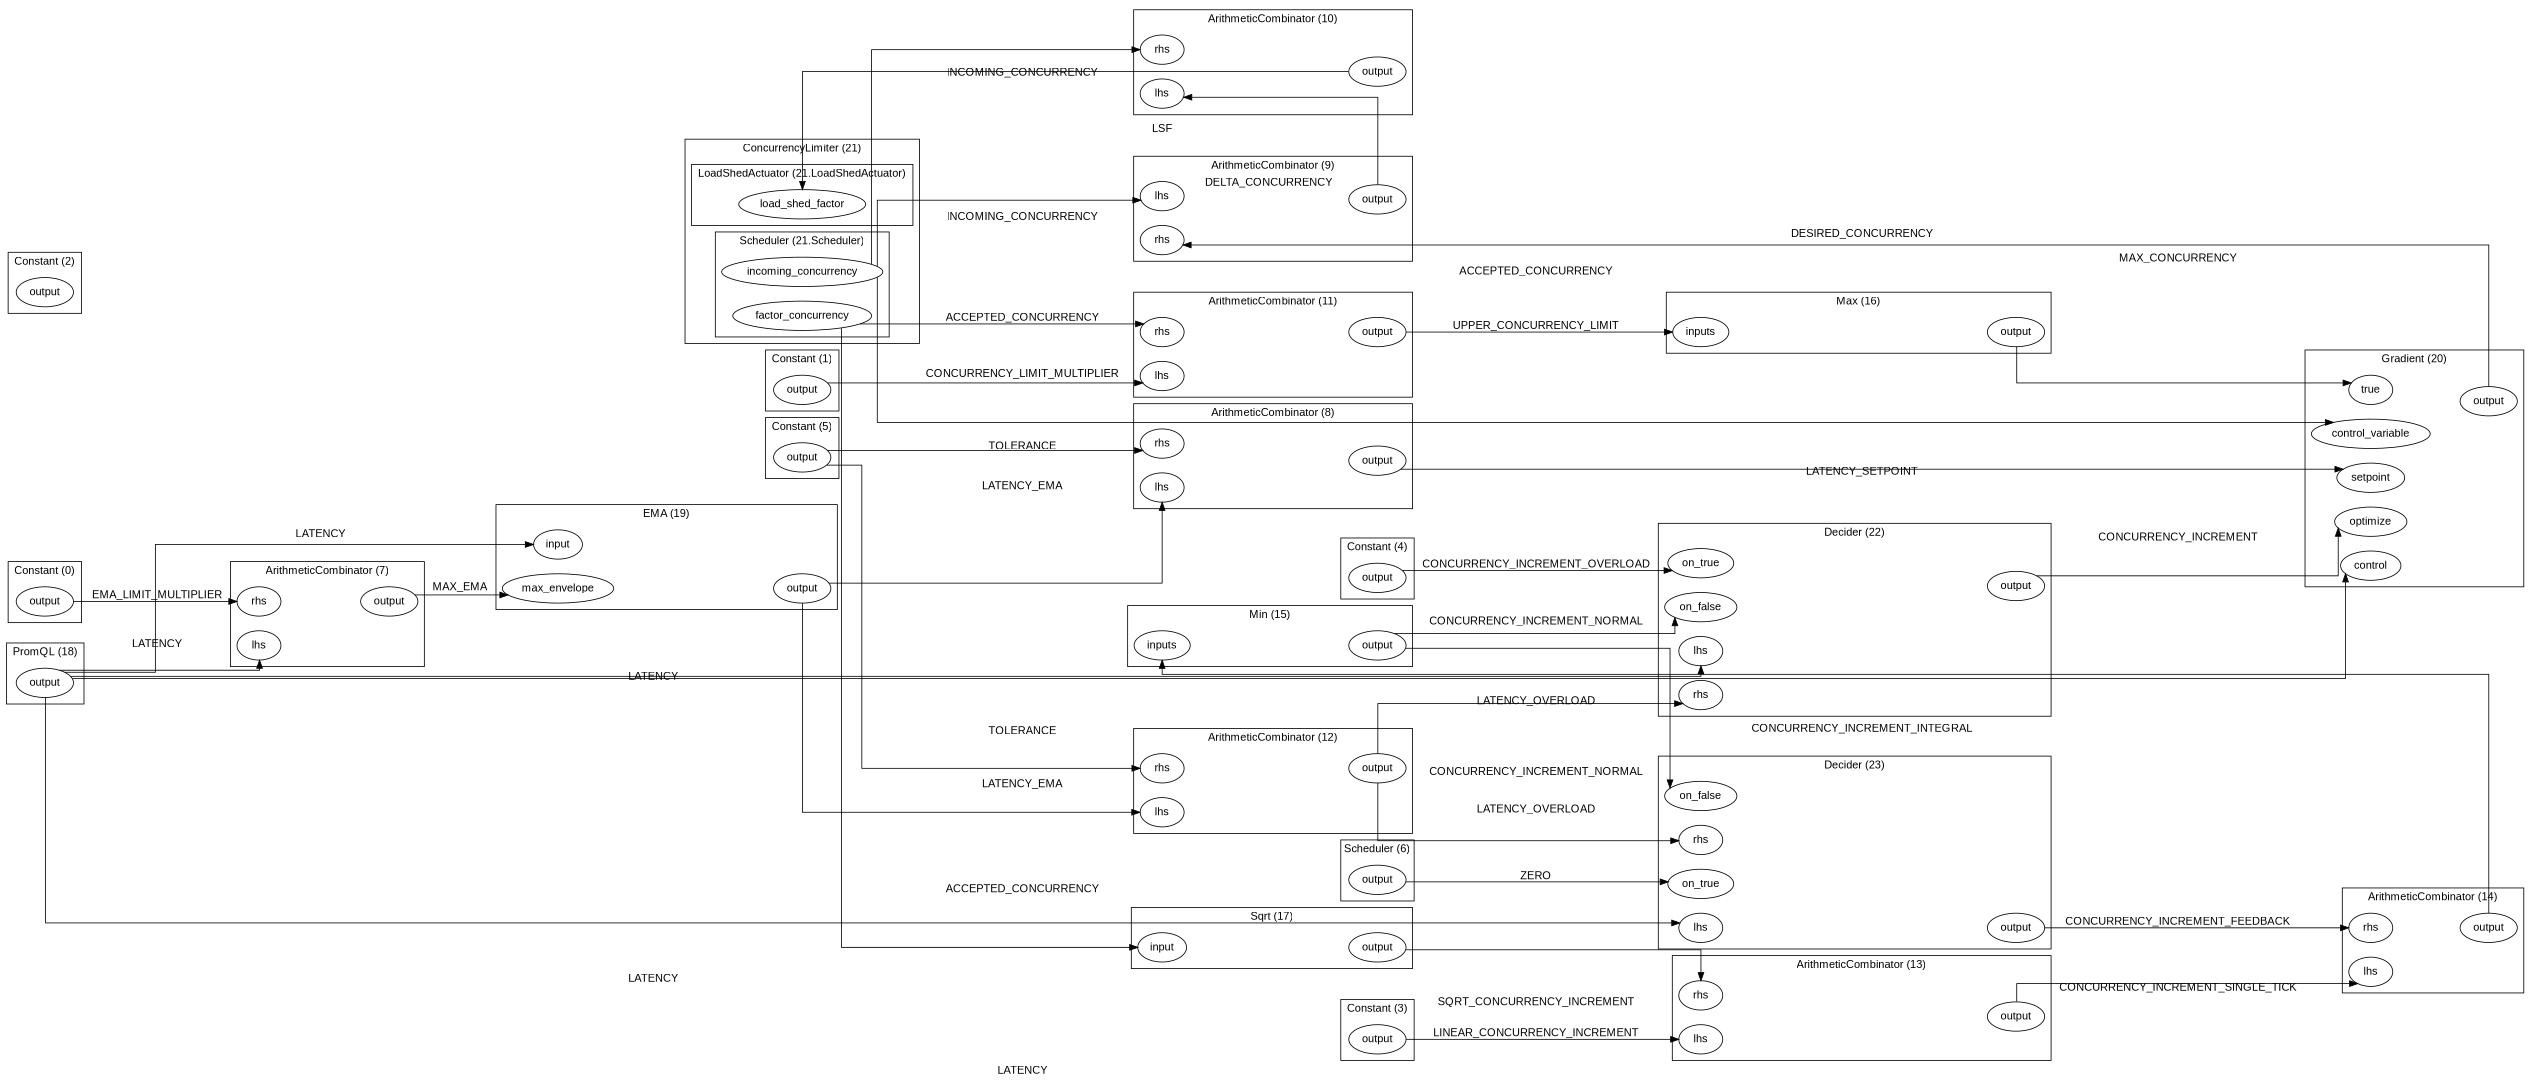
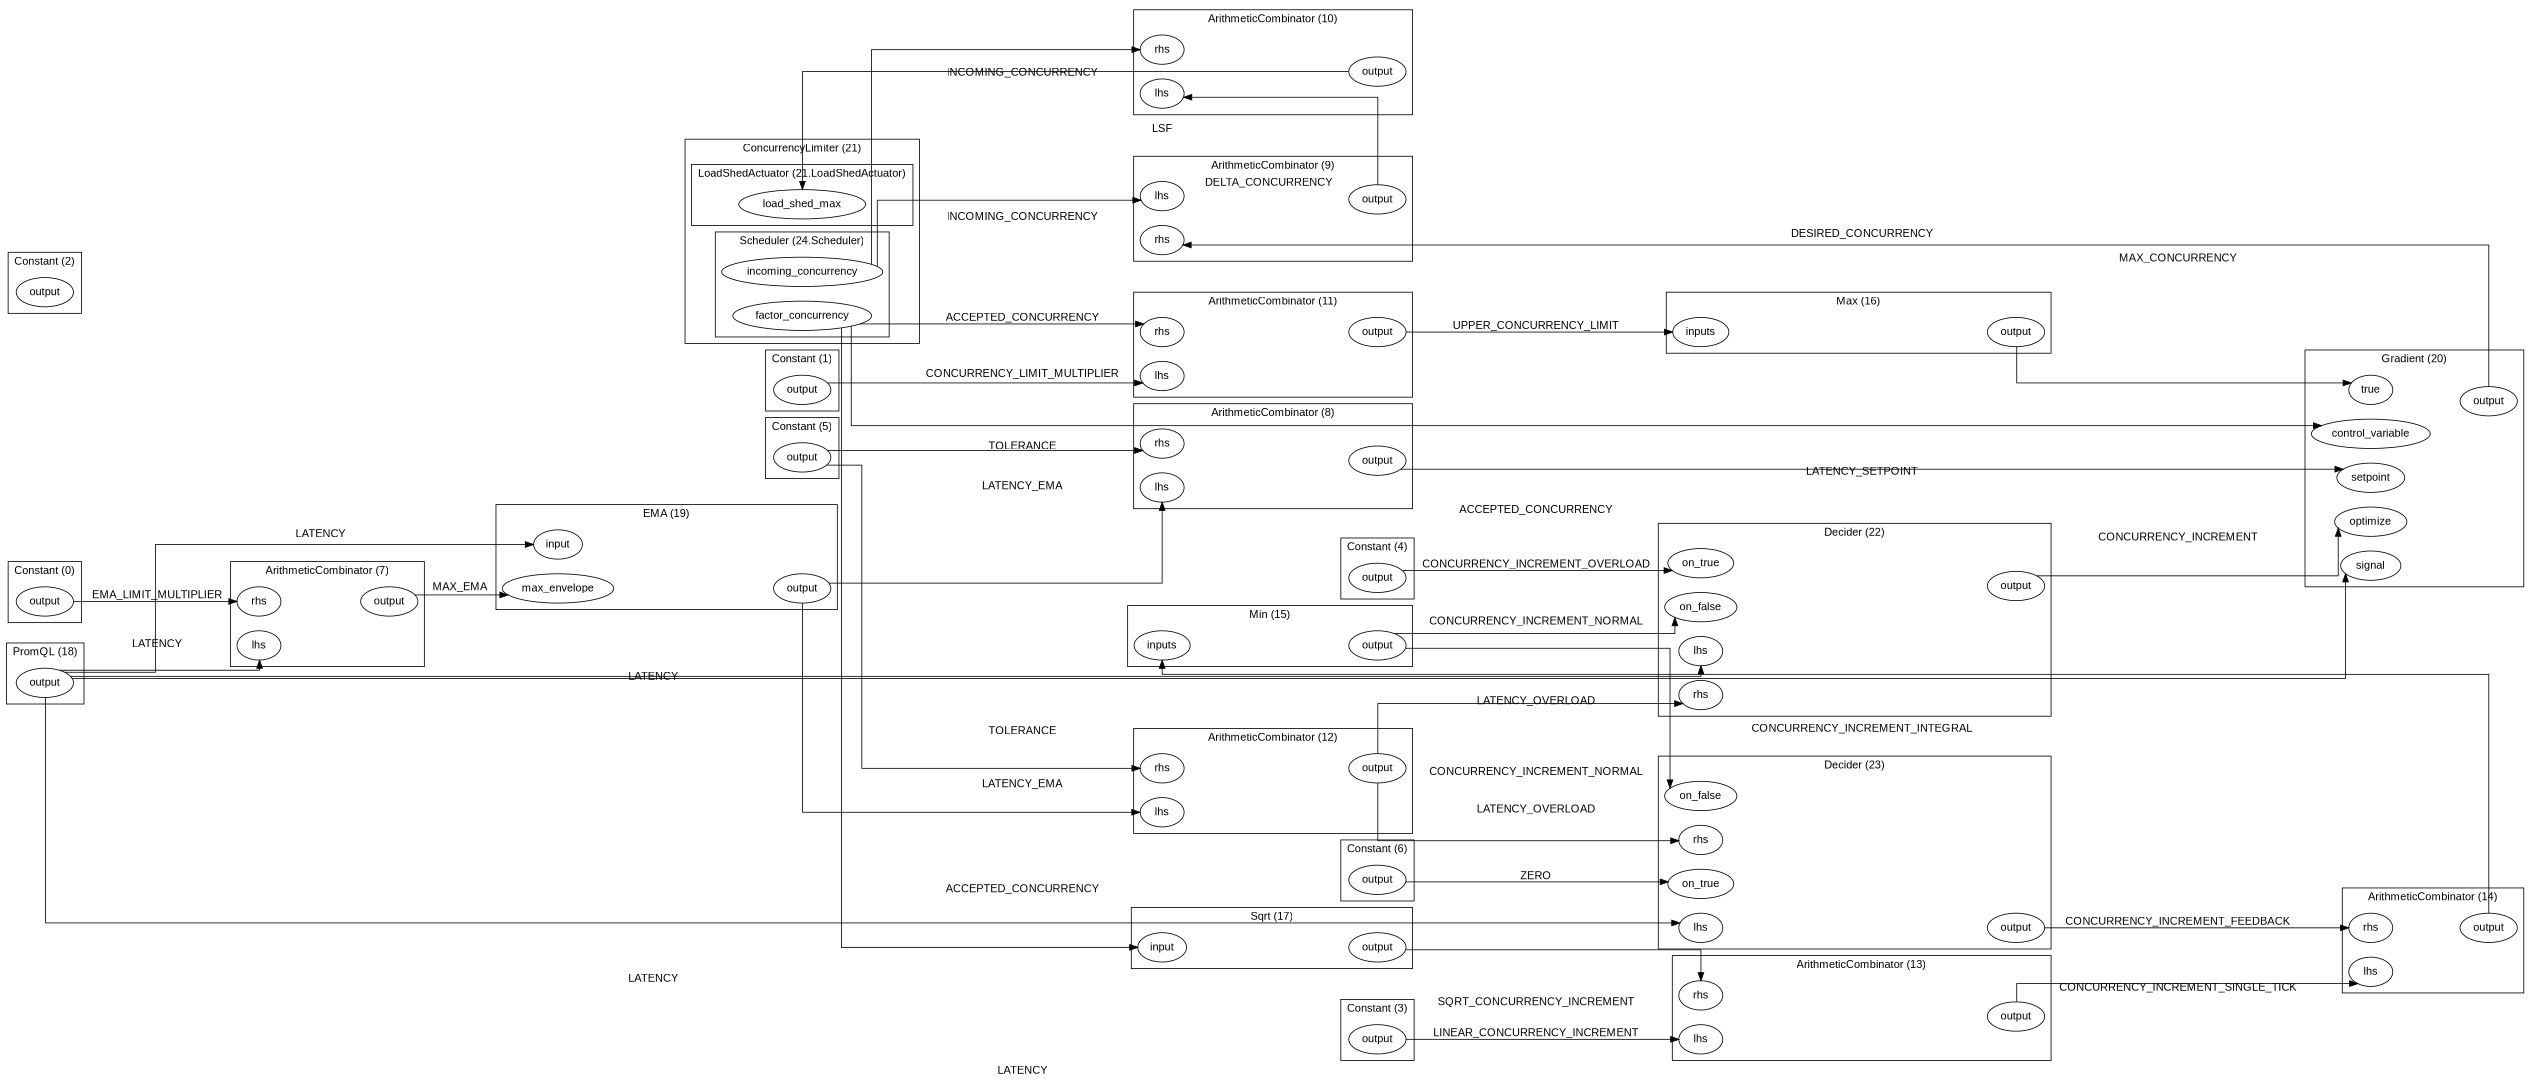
node "load_shed_factor": label "load_shed_factor" -> "load_shed_max"
cluster "Scheduler (21.Scheduler)": label "Scheduler (21.Scheduler)" -> "Scheduler (24.Scheduler)"
edge "incoming_concurrency" -> "control_variable": now "factor_concurrency" -> "control_variable"
node "control": label "control" -> "signal"
cluster "Scheduler (6)": label "Scheduler (6)" -> "Constant (6)"
